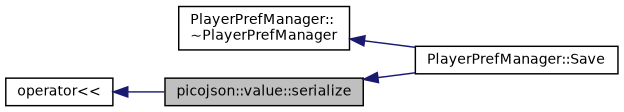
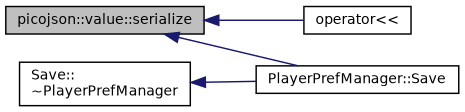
node "PlayerPrefManager:: ~PlayerPrefManager": label "PlayerPrefManager:: ~PlayerPrefManager" -> "Save:: ~PlayerPrefManager"
edge "picojson::value::serialize" -> "operator<<": reversed
